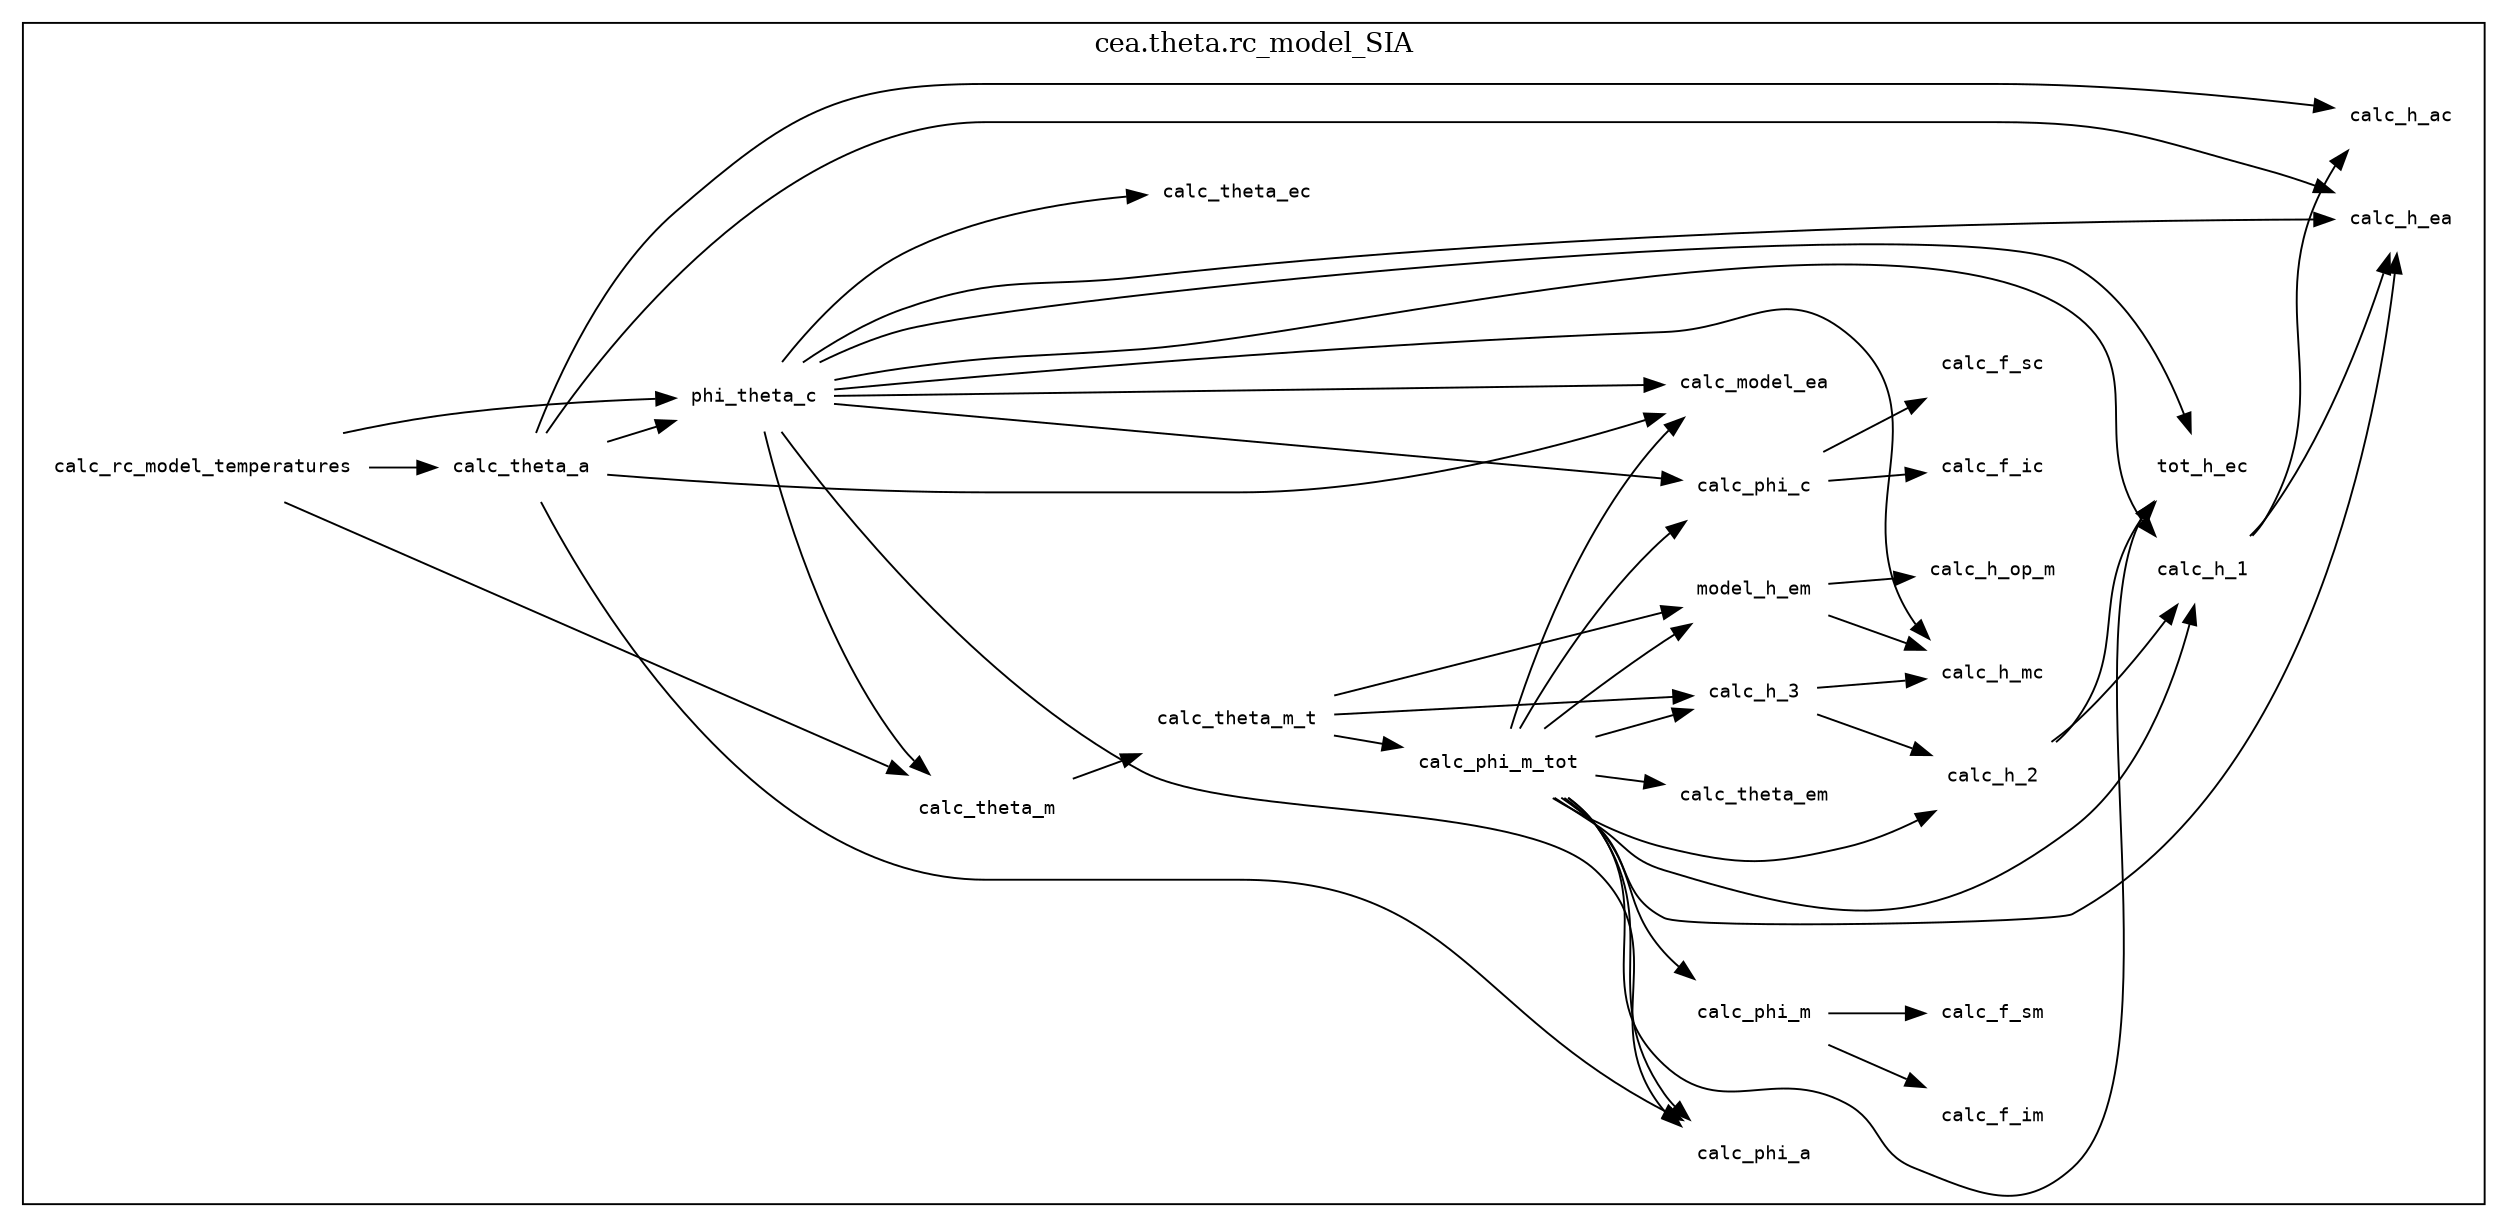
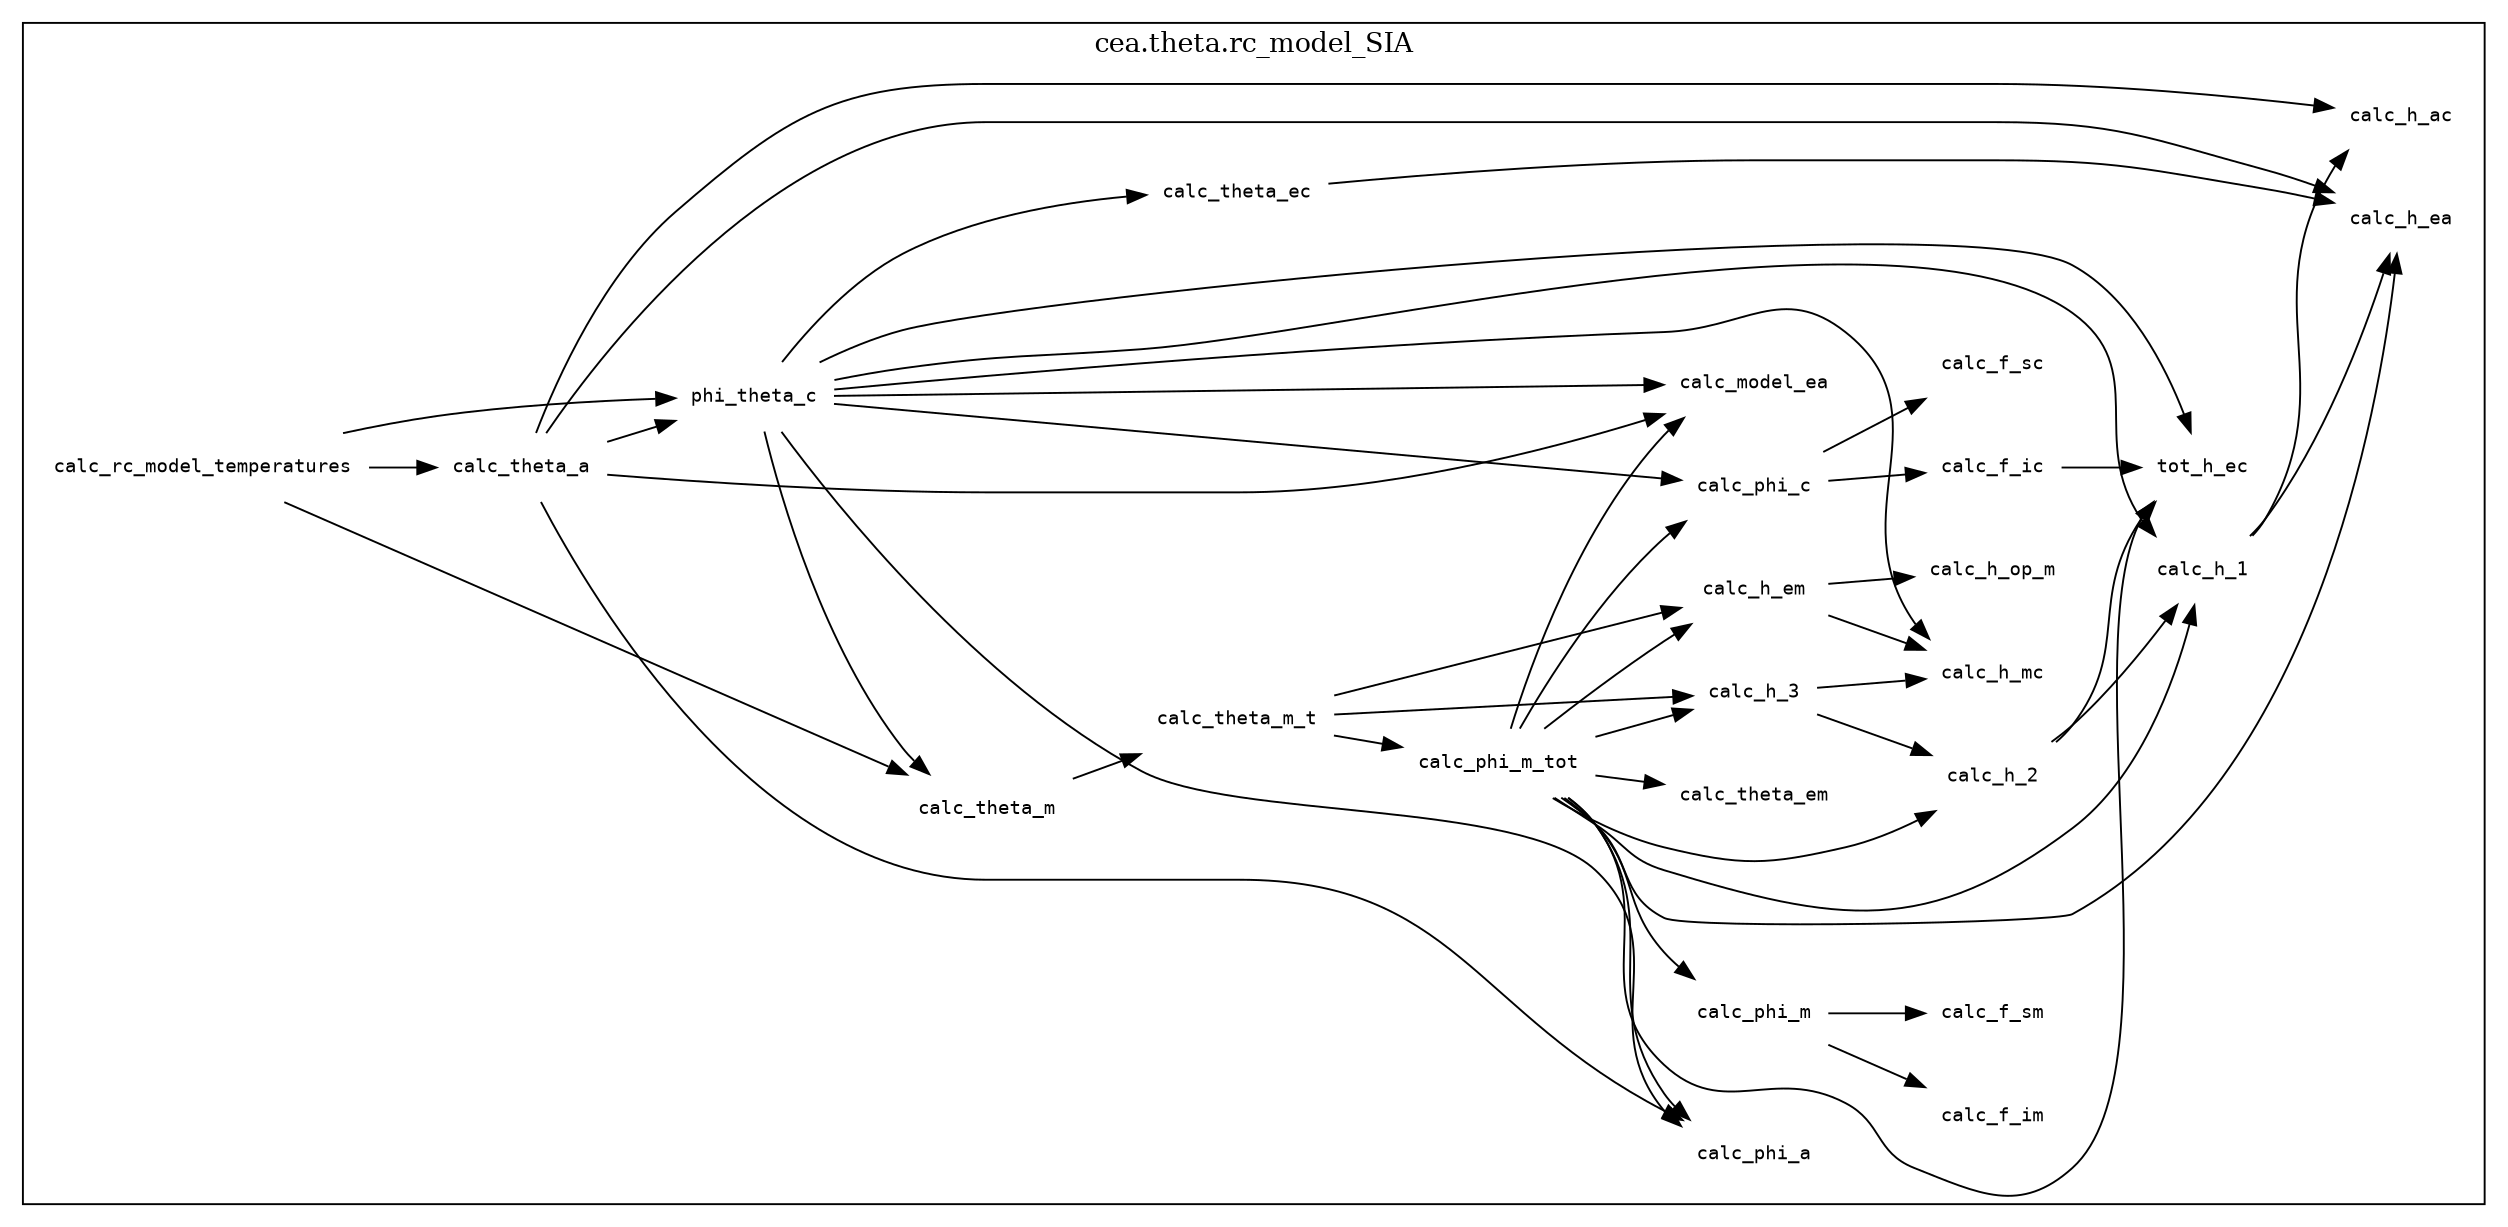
edge "phi_theta_c" -> "calc_h_ea": now "calc_theta_ec" -> "calc_h_ea"
edge "calc_f_ic" -> "tot_h_ec": added
node "model_h_em": label "model_h_em" -> "calc_h_em"
